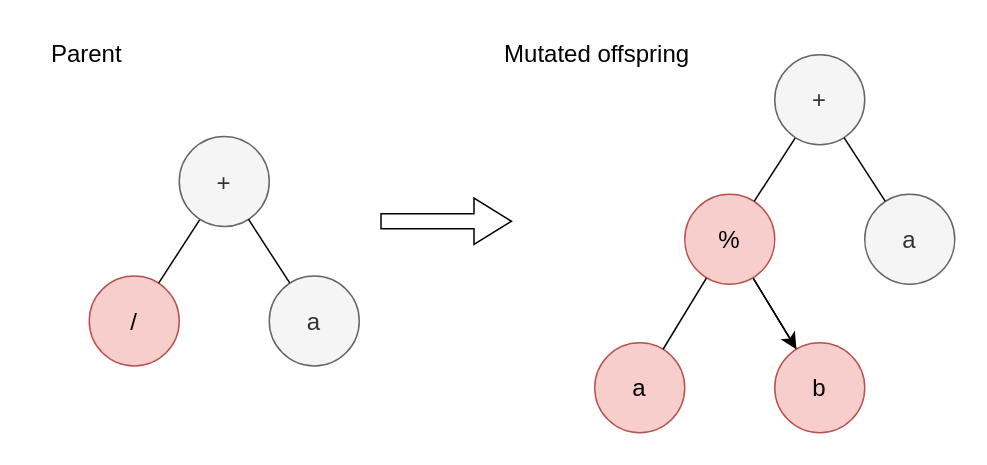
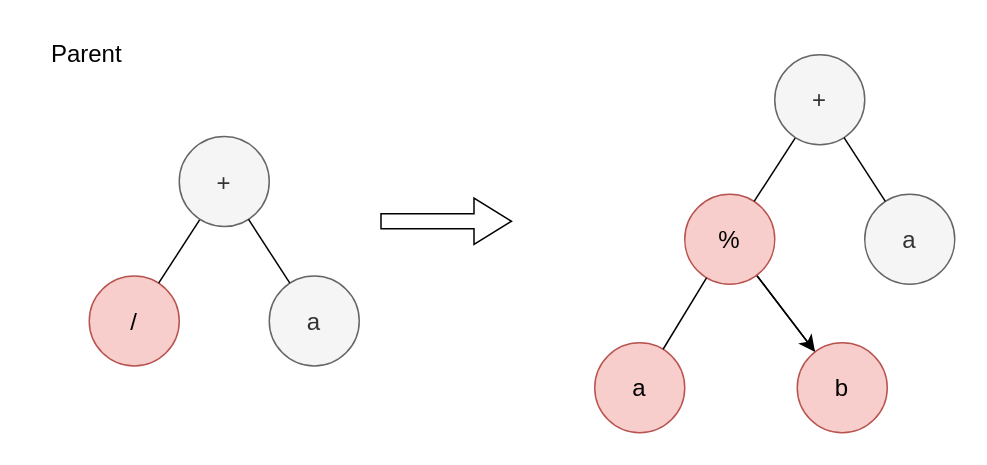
node "Mutated offspring": removed
node "b": moved (820, 388) -> (842, 388)
